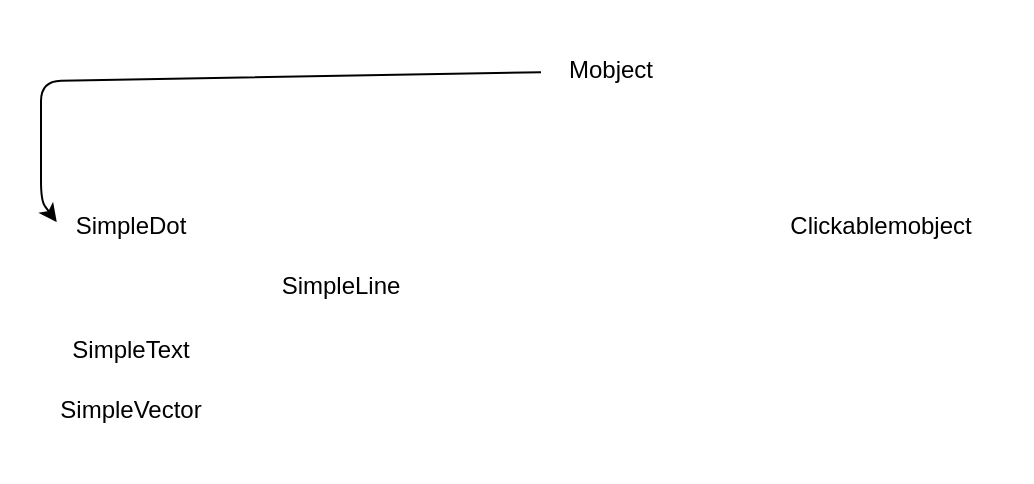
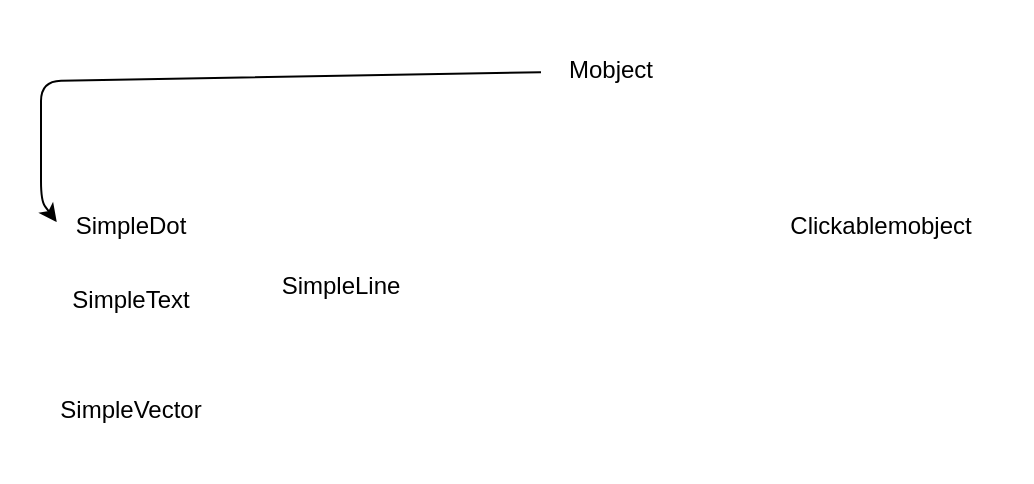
node "SimpleText": moved (131, 351) -> (131, 301)
